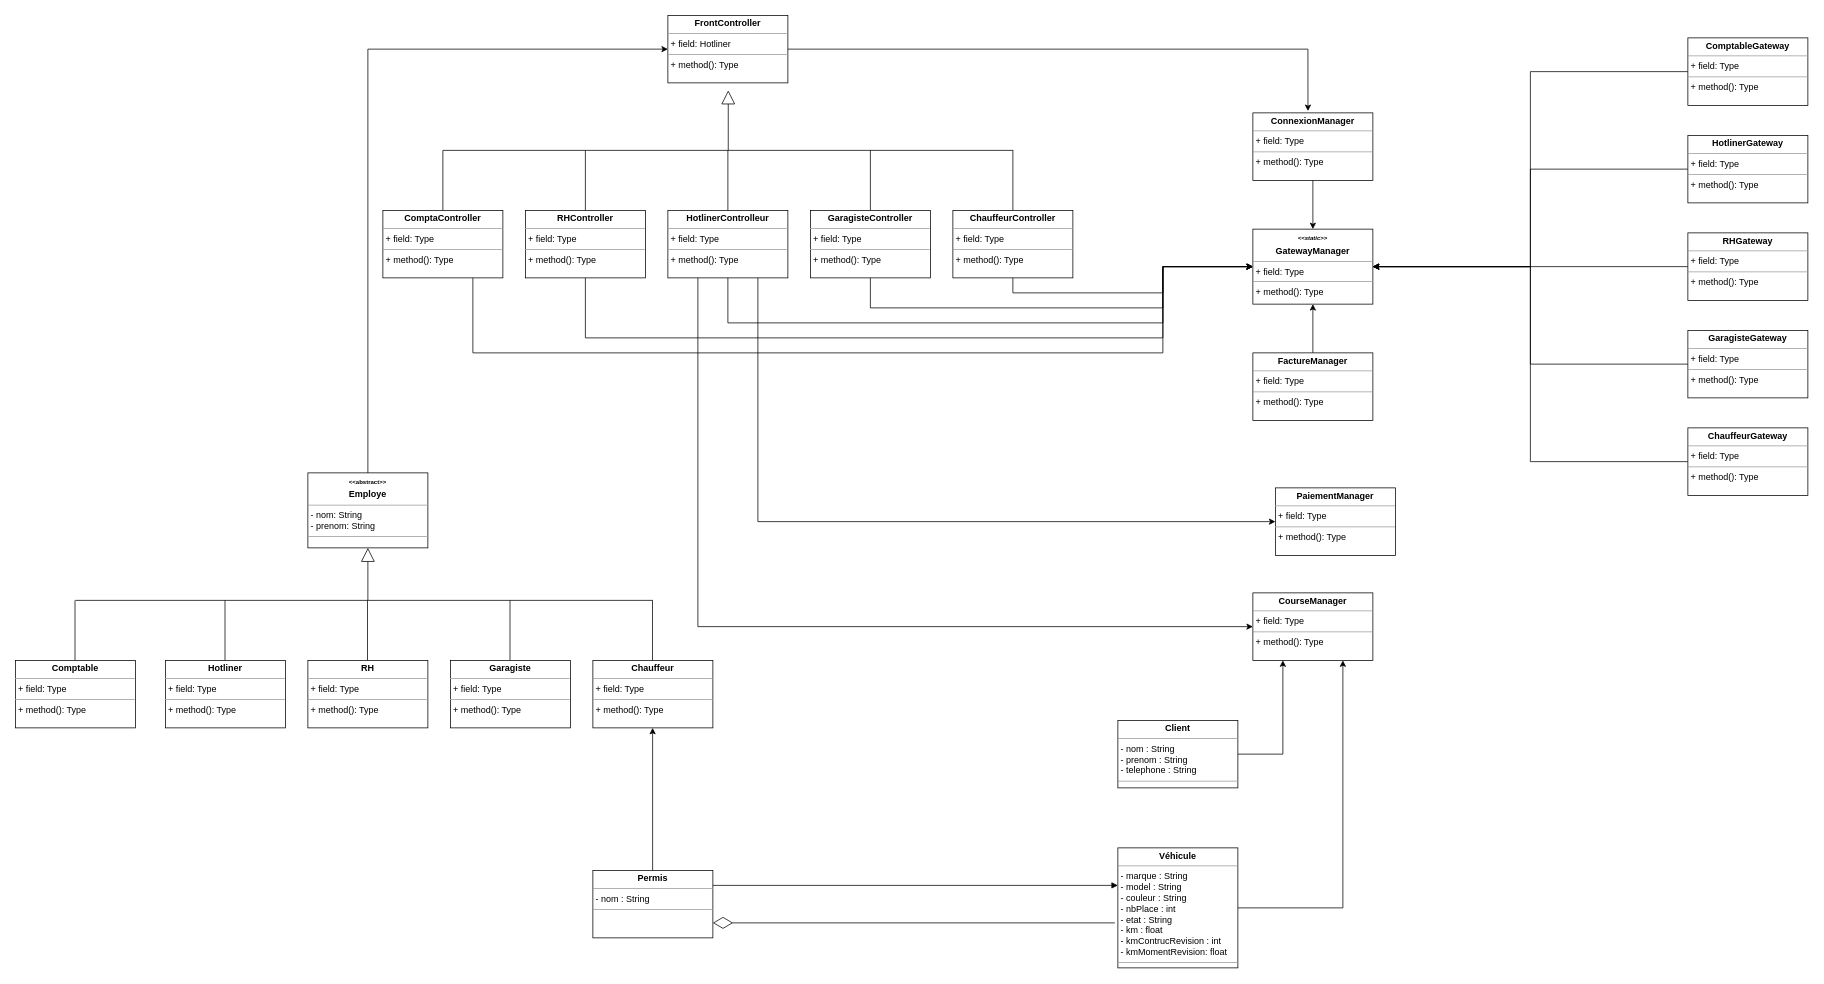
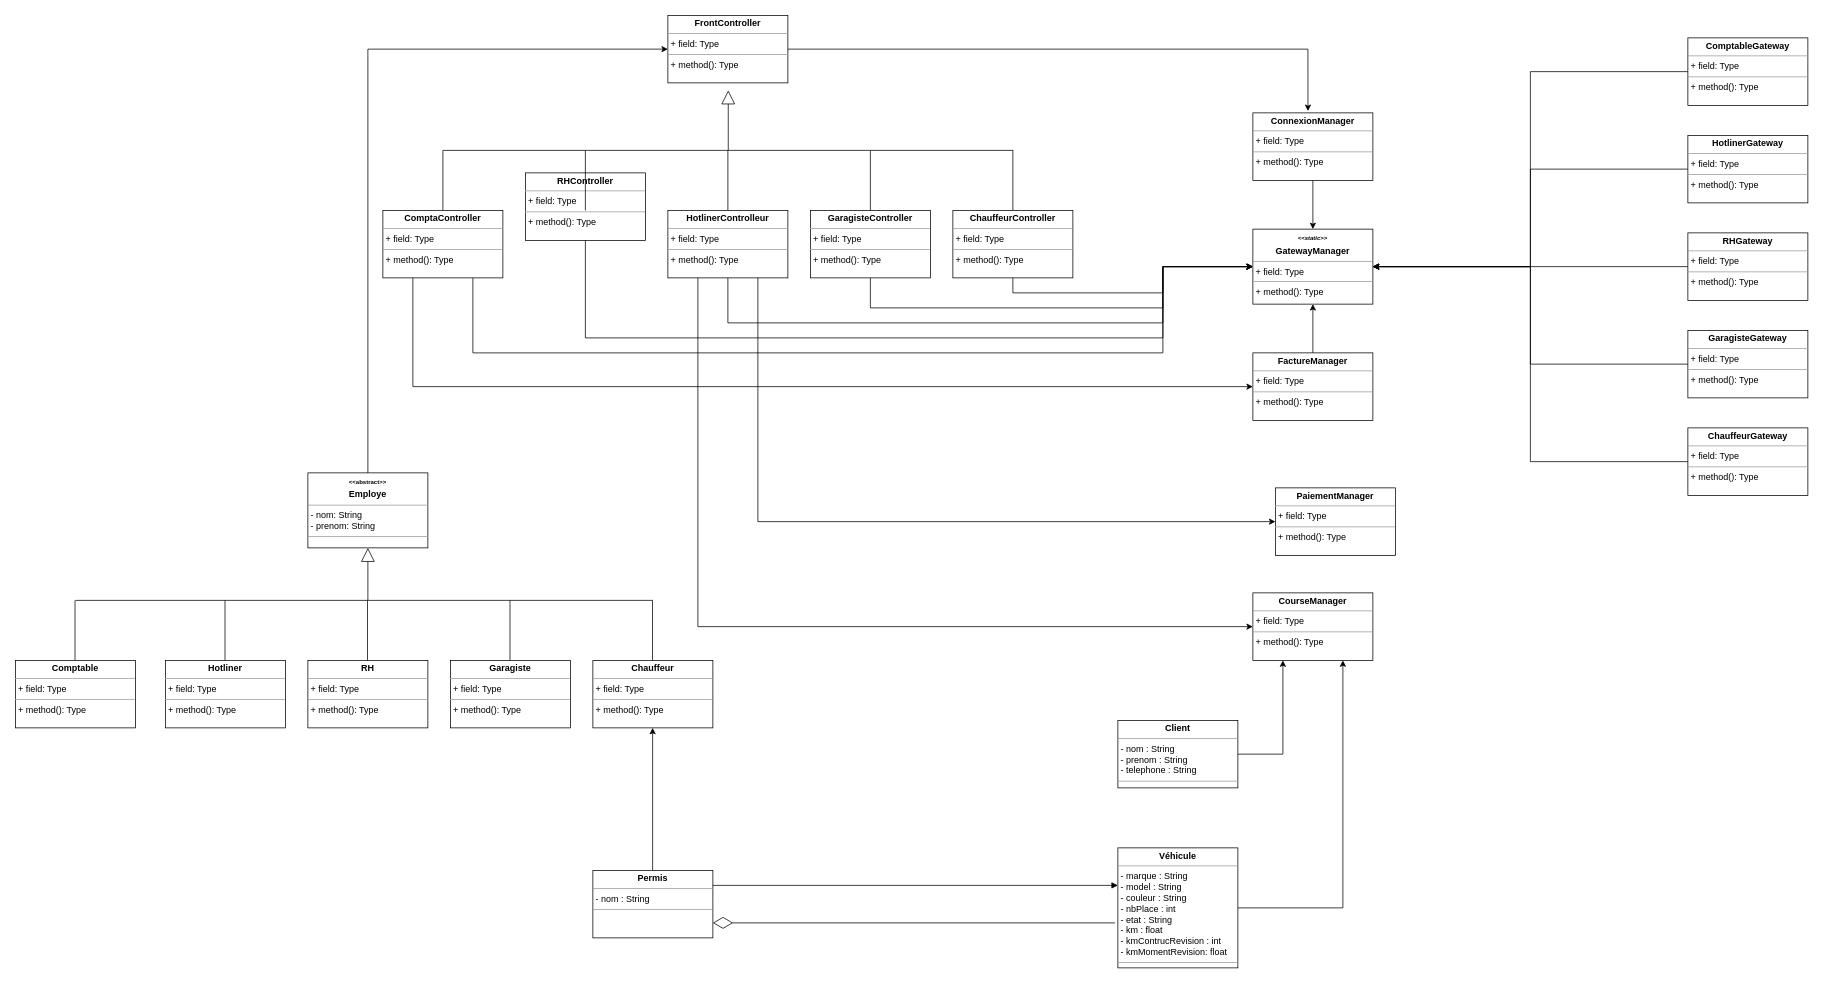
node "FrontController + field: Hotliner + method(): Type": label "FrontController + field: Hotliner + method(): Type" -> "FrontController + field: Type + method(): Type"
node "RHController + field: Type + method(): Type": moved (585, 244) -> (585, 207)
edge "ComptaController + field: Type + method(): Type" -> "FactureManager + field: Type + method(): Type": added
